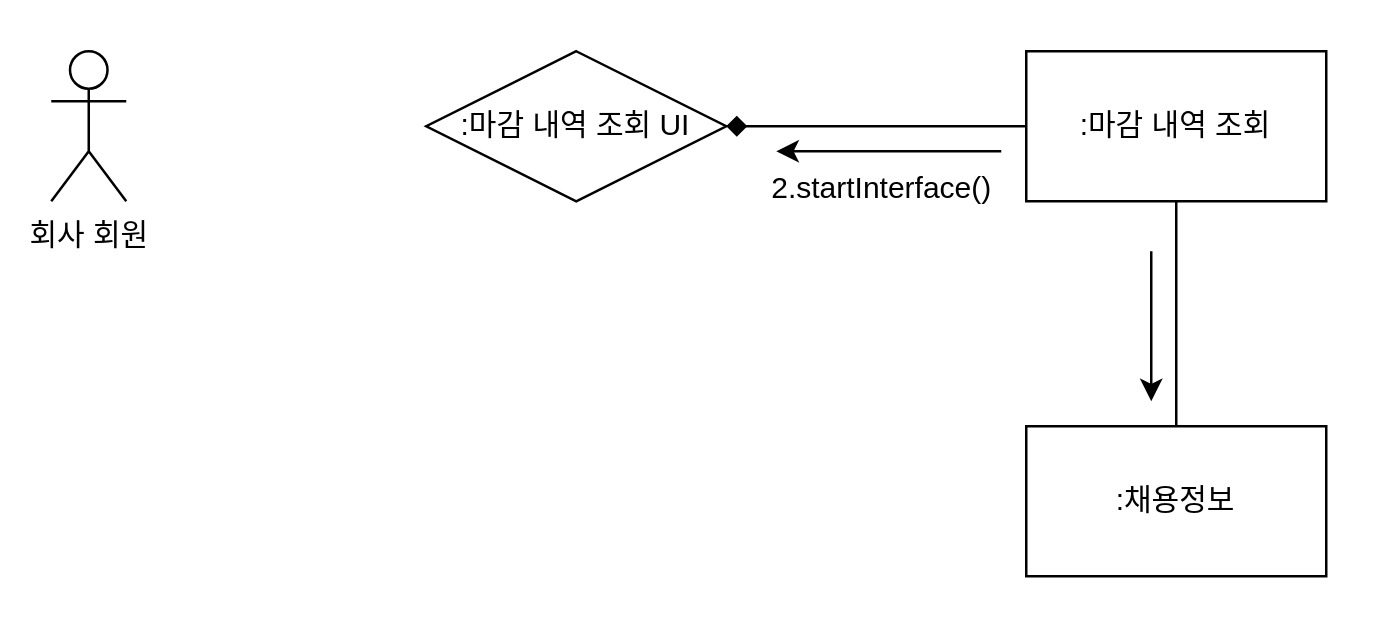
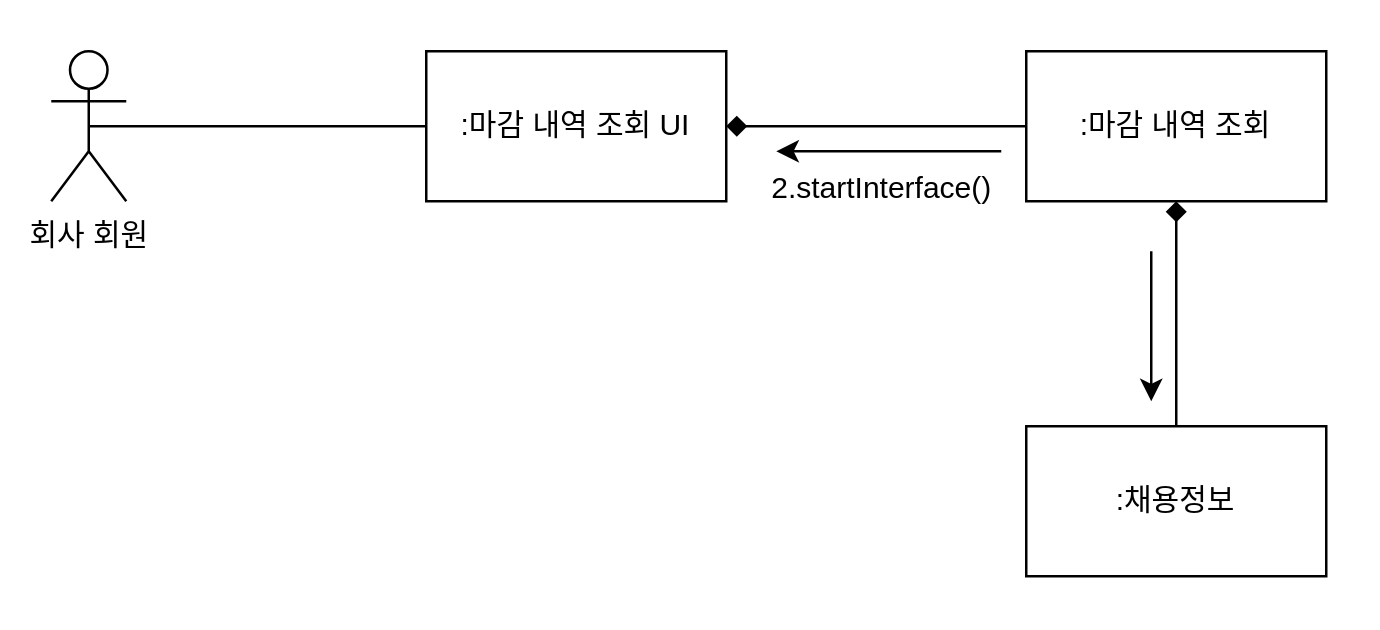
edge "회사 회원" -- ":마감 내역 조회 UI": added
node ":마감 내역 조회 UI": shape diamond -> rectangle
edge ":마감 내역 조회" -- ":채용정보": arrowhead none -> diamond
